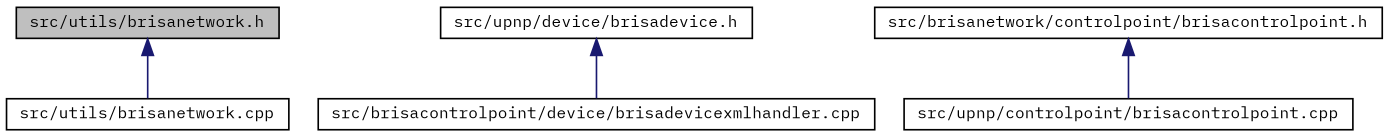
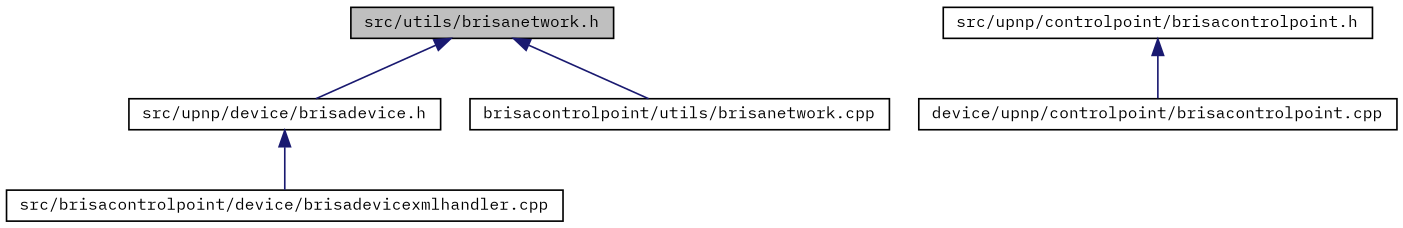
node "src/brisanetwork/controlpoint/brisacontrolpoint.h": label "src/brisanetwork/controlpoint/brisacontrolpoint.h" -> "src/upnp/controlpoint/brisacontrolpoint.h"
edge "src/upnp/device/brisadevice.h" -> "src/utils/brisanetwork.h": added
node "src/utils/brisanetwork.cpp": label "src/utils/brisanetwork.cpp" -> "brisacontrolpoint/utils/brisanetwork.cpp"
node "src/upnp/controlpoint/brisacontrolpoint.cpp": label "src/upnp/controlpoint/brisacontrolpoint.cpp" -> "device/upnp/controlpoint/brisacontrolpoint.cpp"
